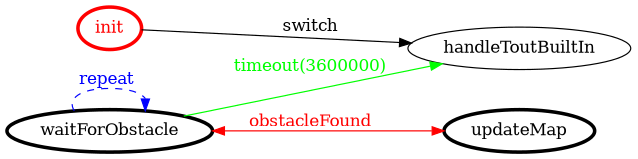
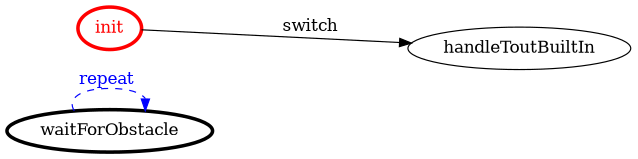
edge "waitForObstacle" -> "handleToutBuiltIn": removed, label "timeout(3600000)"
node "updateMap": removed
